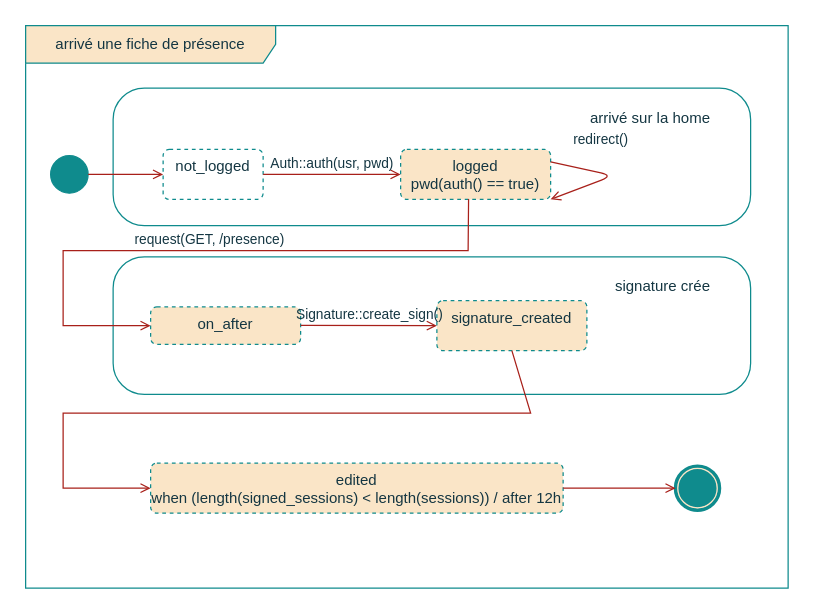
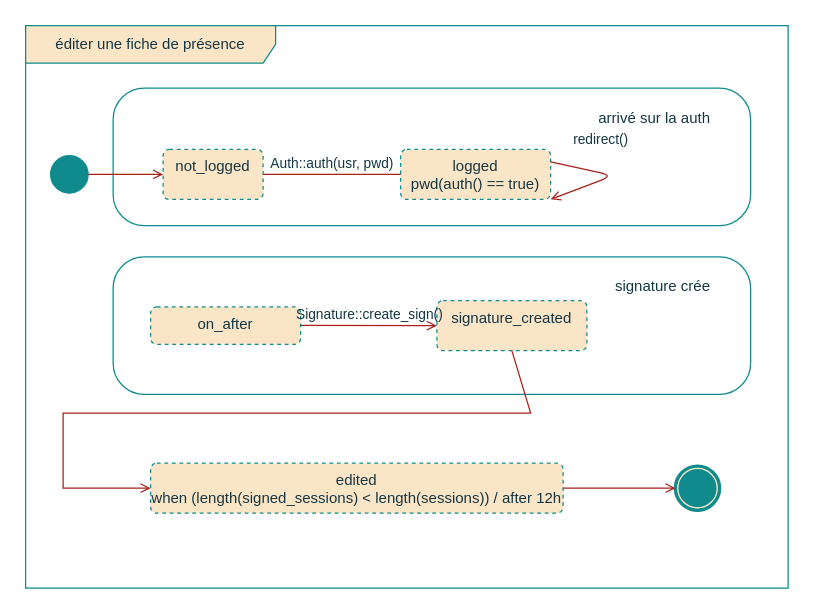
node "arrivé une fiche de présence": label "arrivé une fiche de présence" -> "éditer une fiche de présence"
node "arrivé sur la home": label "arrivé sur la home" -> "arrivé sur la auth"
node "not_logged": fillcolor #ffffff -> #fae5c7
edge "not_logged" -> "logged pwd(auth() == true)": arrowhead open -> none
edge "logged pwd(auth() == true)" -> "on_after": removed, label "request(GET, /presence)"
